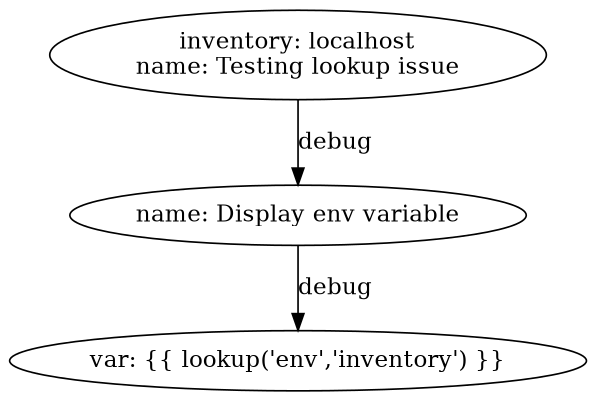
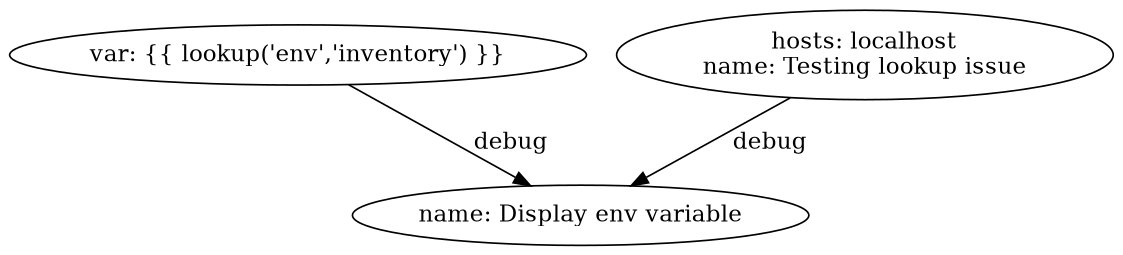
node "inventory: localhost name: Testing lookup issue": label "inventory: localhost name: Testing lookup issue" -> "hosts: localhost name: Testing lookup issue"
edge "name: Display env variable" -> "var: {{ lookup('env','inventory') }}": reversed
